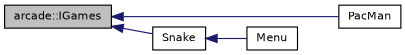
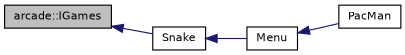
edge "PacMan" -> "arcade::IGames": now "PacMan" -> "Menu"
